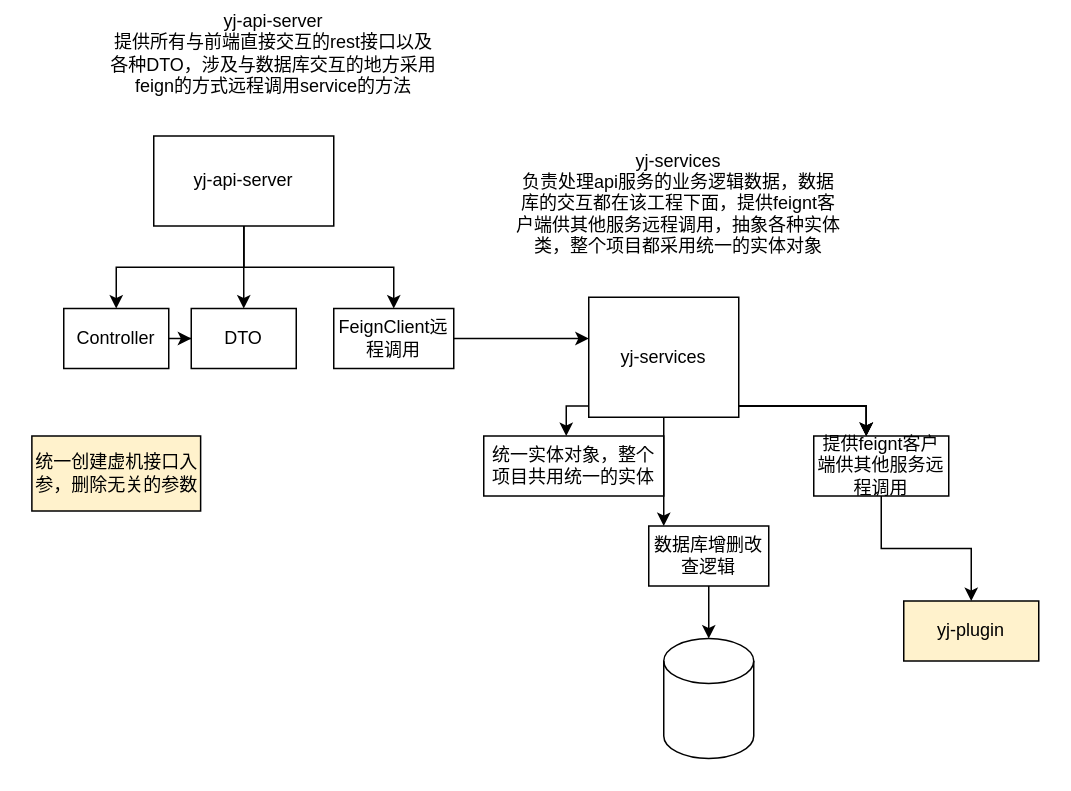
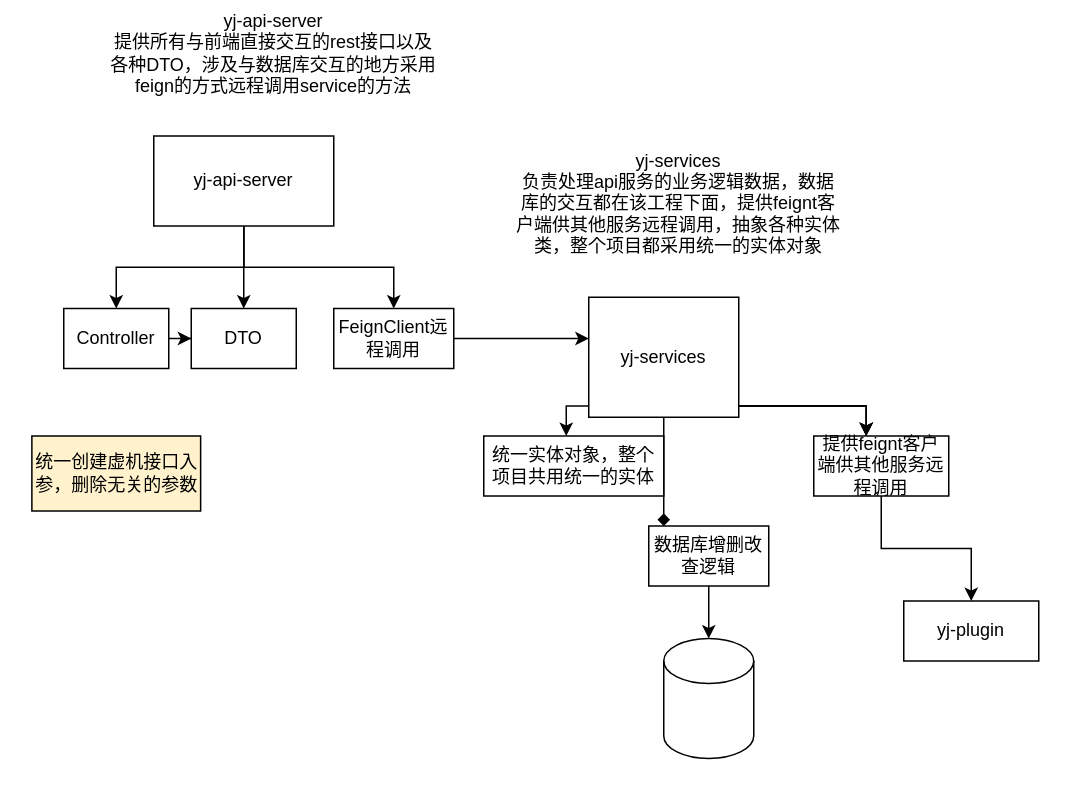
edge "yj-services" -> "数据库增删改查逻辑": arrowhead classic -> diamond
node "yj-plugin": fillcolor #fff2cc -> #ffffff
